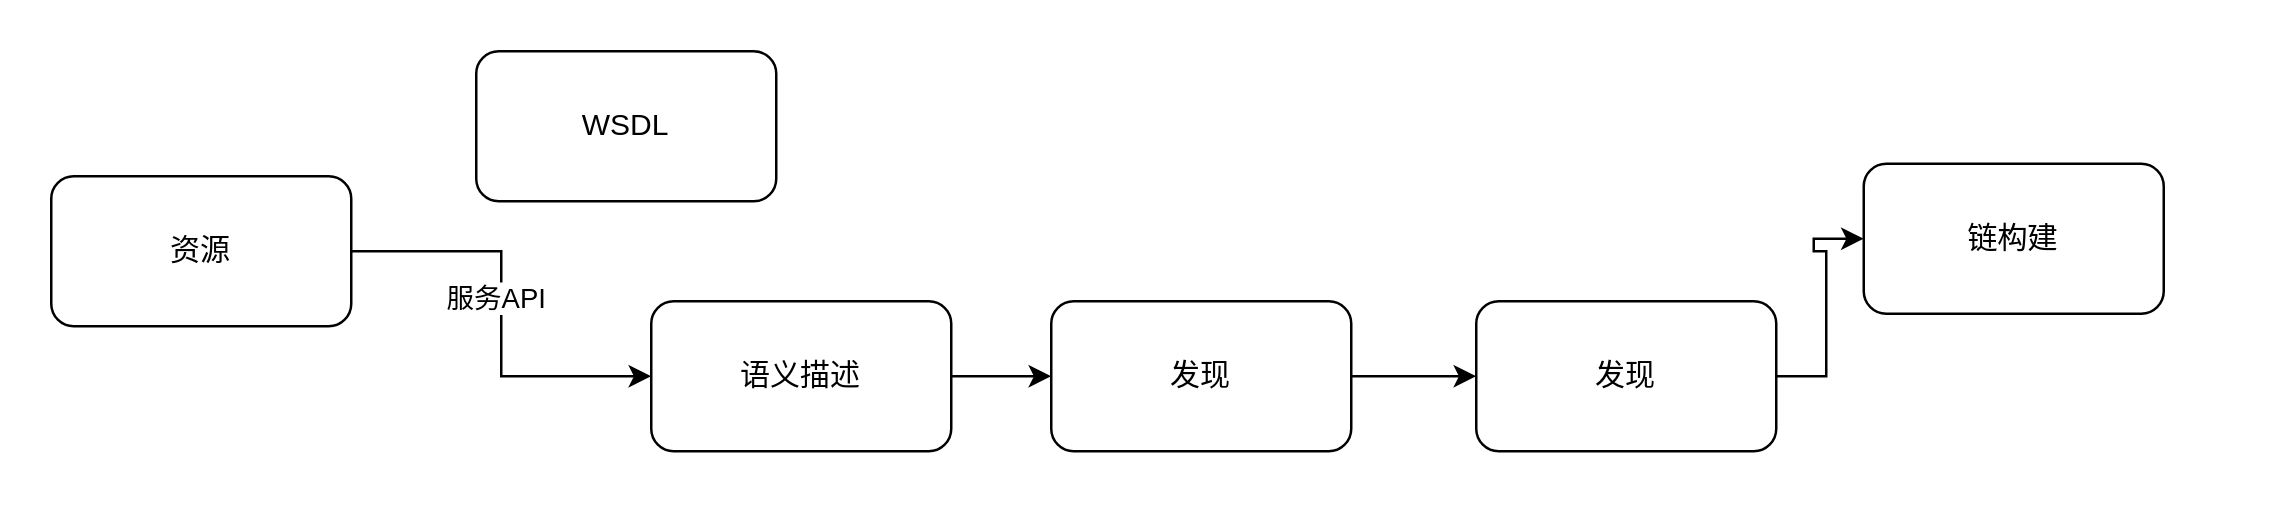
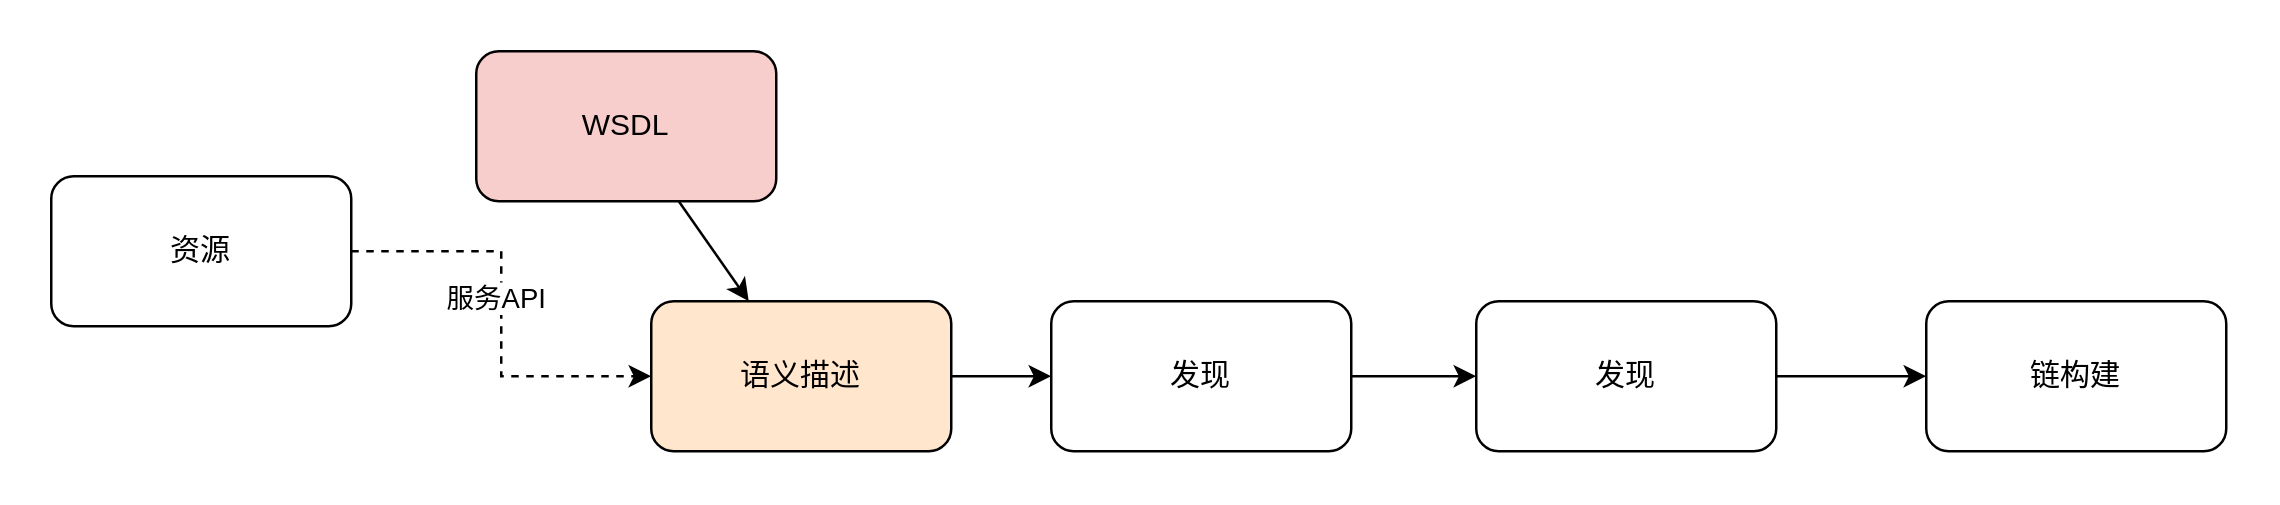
node "WSDL": fillcolor #ffffff -> #f8cecc
node "链构建": moved (2014, 239) -> (2076, 376)
edge "WSDL" -> "语义描述": added
edge "资源" -> "语义描述": style solid -> dashed
node "语义描述": fillcolor #ffffff -> #ffe6cc
